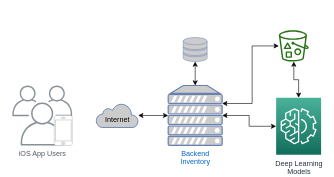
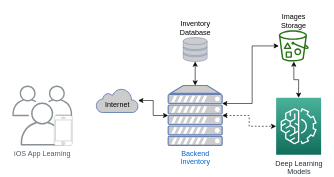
node "Images Storage": added
node "Inventory Database": added
node "Internet": moved (117, 116) -> (117, 101)
edge "Backend Inventory" -- "Deep Learning Models": style solid -> dashed
node "iOS App Users": label "iOS App Users" -> "iOS App Learning"
